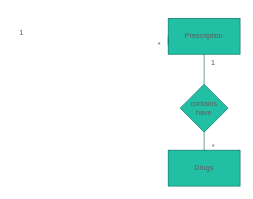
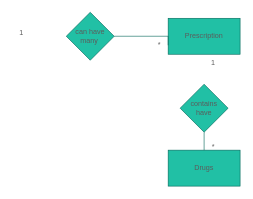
node "can have many": added
edge "can have many" -- "Prescription": added
edge "Prescription" -- "contains have": removed
